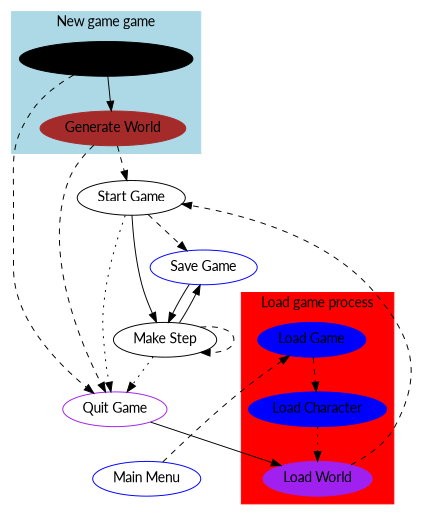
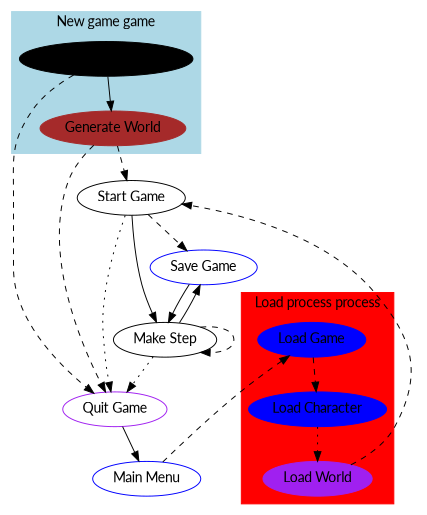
cluster "Load game process": label "Load game process" -> "Load process process"
edge "Quit Game" -> "Load World": now "Quit Game" -> "Main Menu"
